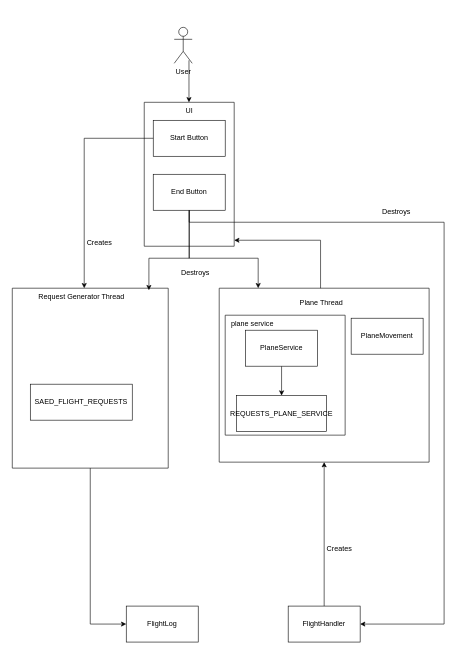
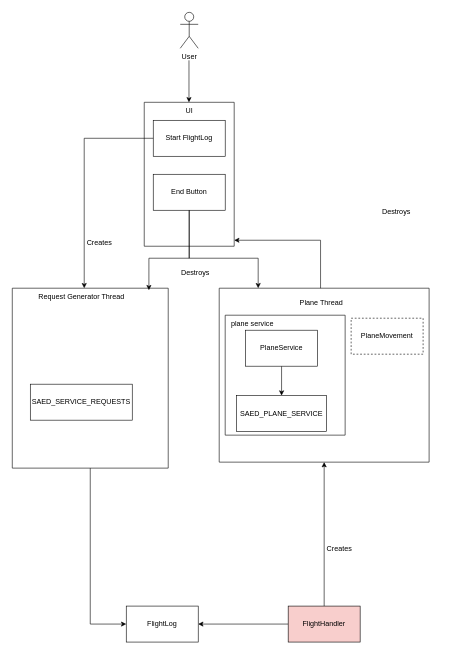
node "User": moved (183, 45) -> (189, 30)
node "Start Button": label "Start Button" -> "Start FlightLog"
edge "End Button" -> "FlightHandler": removed
node "PlaneMovement": style solid -> dashed
node "SAED_FLIGHT_REQUESTS": label "SAED_FLIGHT_REQUESTS" -> "SAED_SERVICE_REQUESTS"
node "REQUESTS_PLANE_SERVICE": label "REQUESTS_PLANE_SERVICE" -> "SAED_PLANE_SERVICE"
edge "FlightHandler" -> "FlightLog": added
node "FlightHandler": fillcolor #ffffff -> #f8cecc
